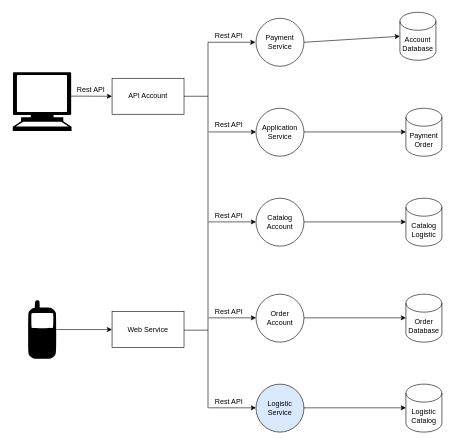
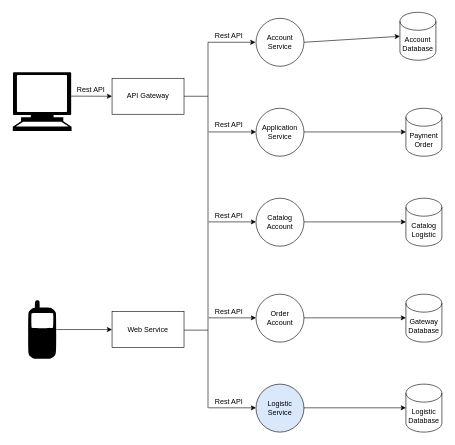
node "Payment Service": label "Payment Service" -> "Account Service"
node "API Account": label "API Account" -> "API Gateway"
node "Order Database": label "Order Database" -> "Gateway Database"
node "Logistic Catalog": label "Logistic Catalog" -> "Logistic Database"
